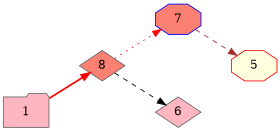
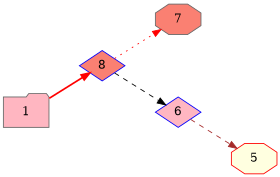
node "7": color blue -> gray40
edge "7" -> "5": now "6" -> "5"
node "8": color gray40 -> blue
node "6": color gray40 -> blue
